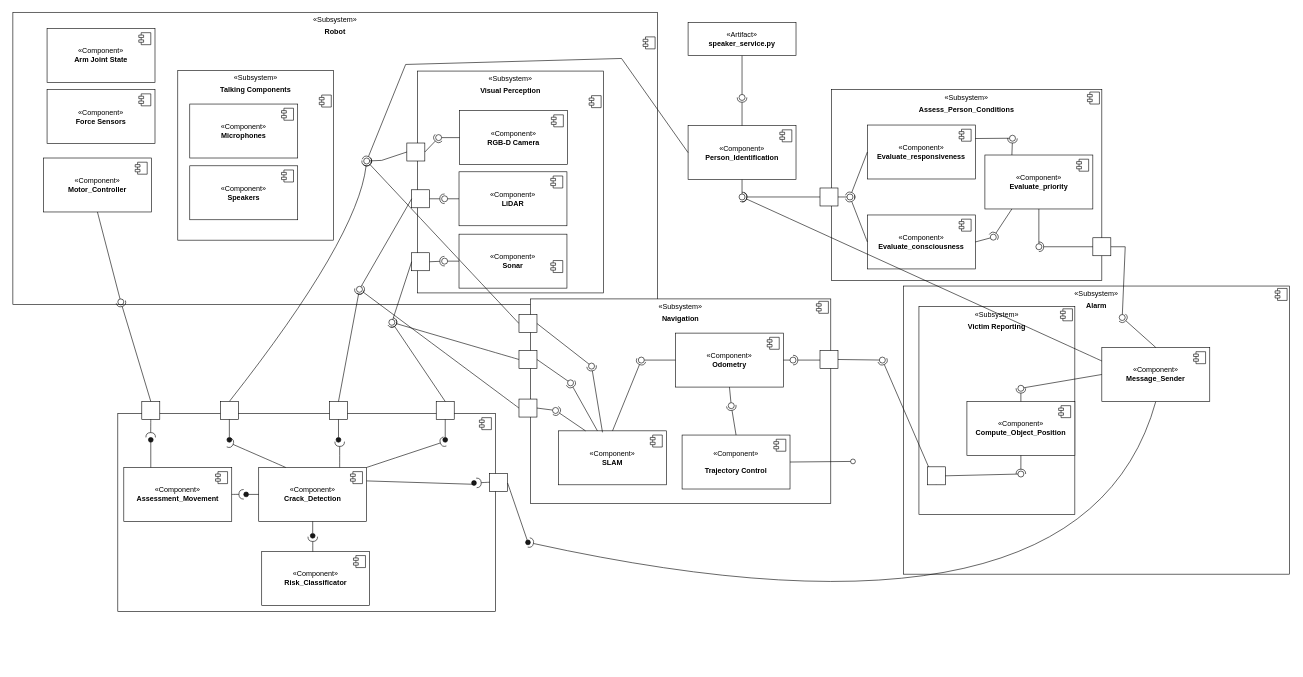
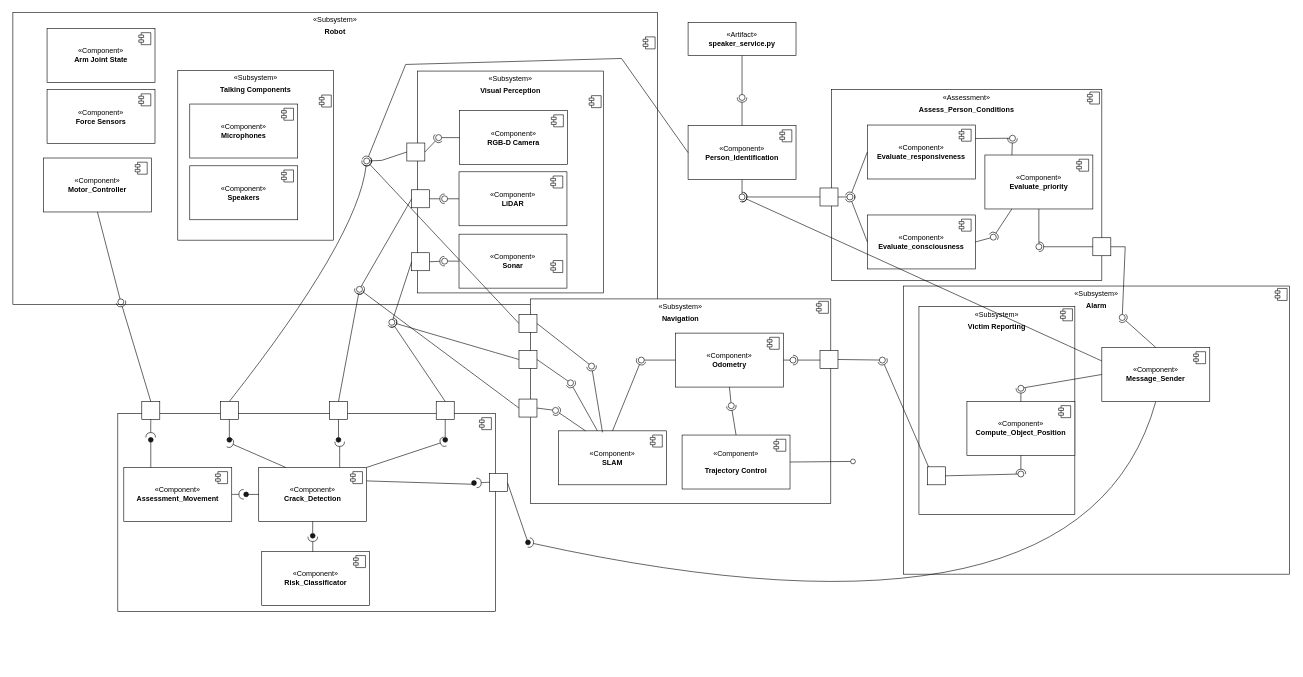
node "«Subsystem» Assess_Person_Conditions": label "«Subsystem» Assess_Person_Conditions" -> "«Assessment» Assess_Person_Conditions"
